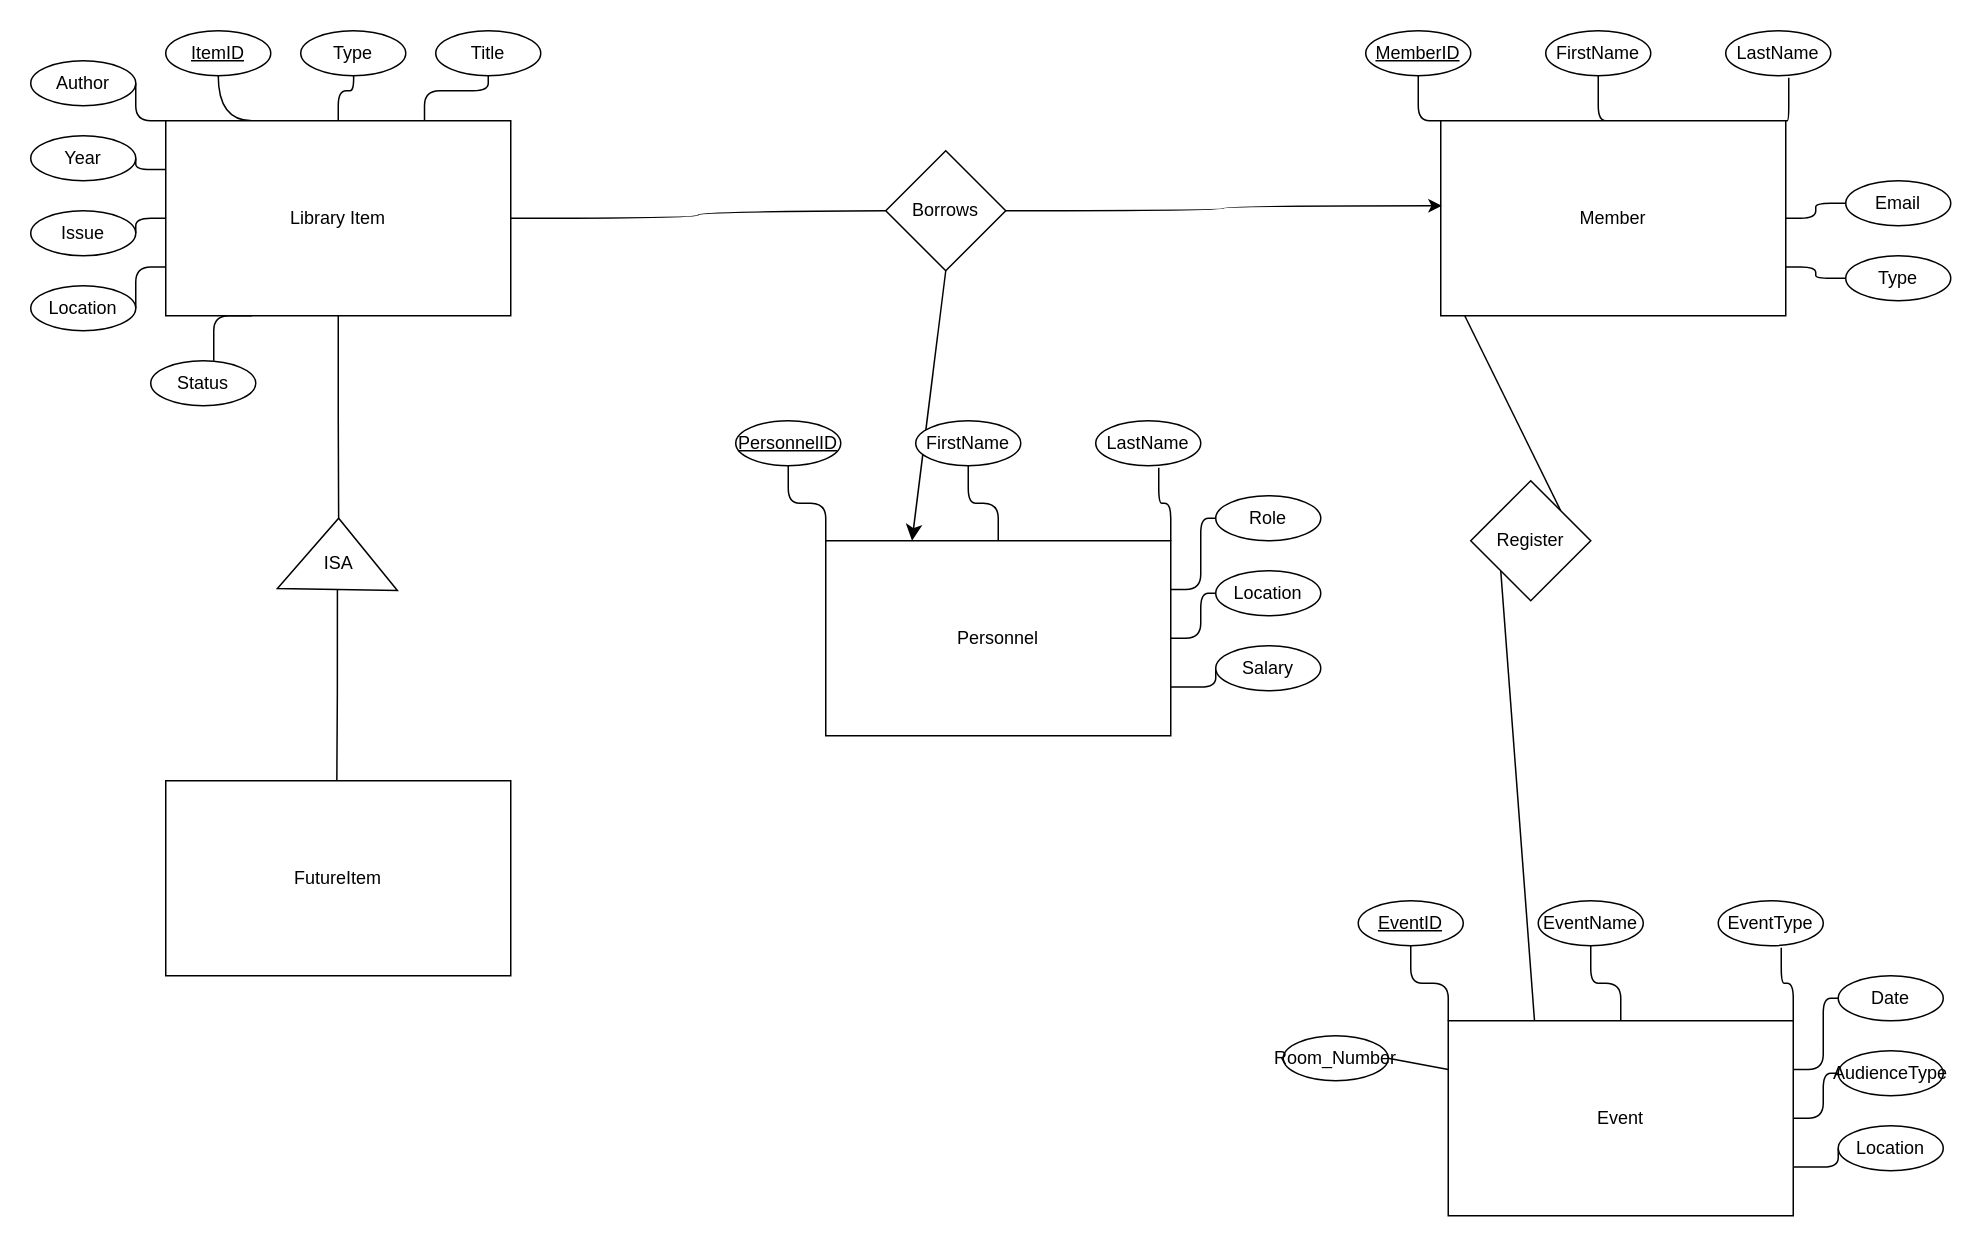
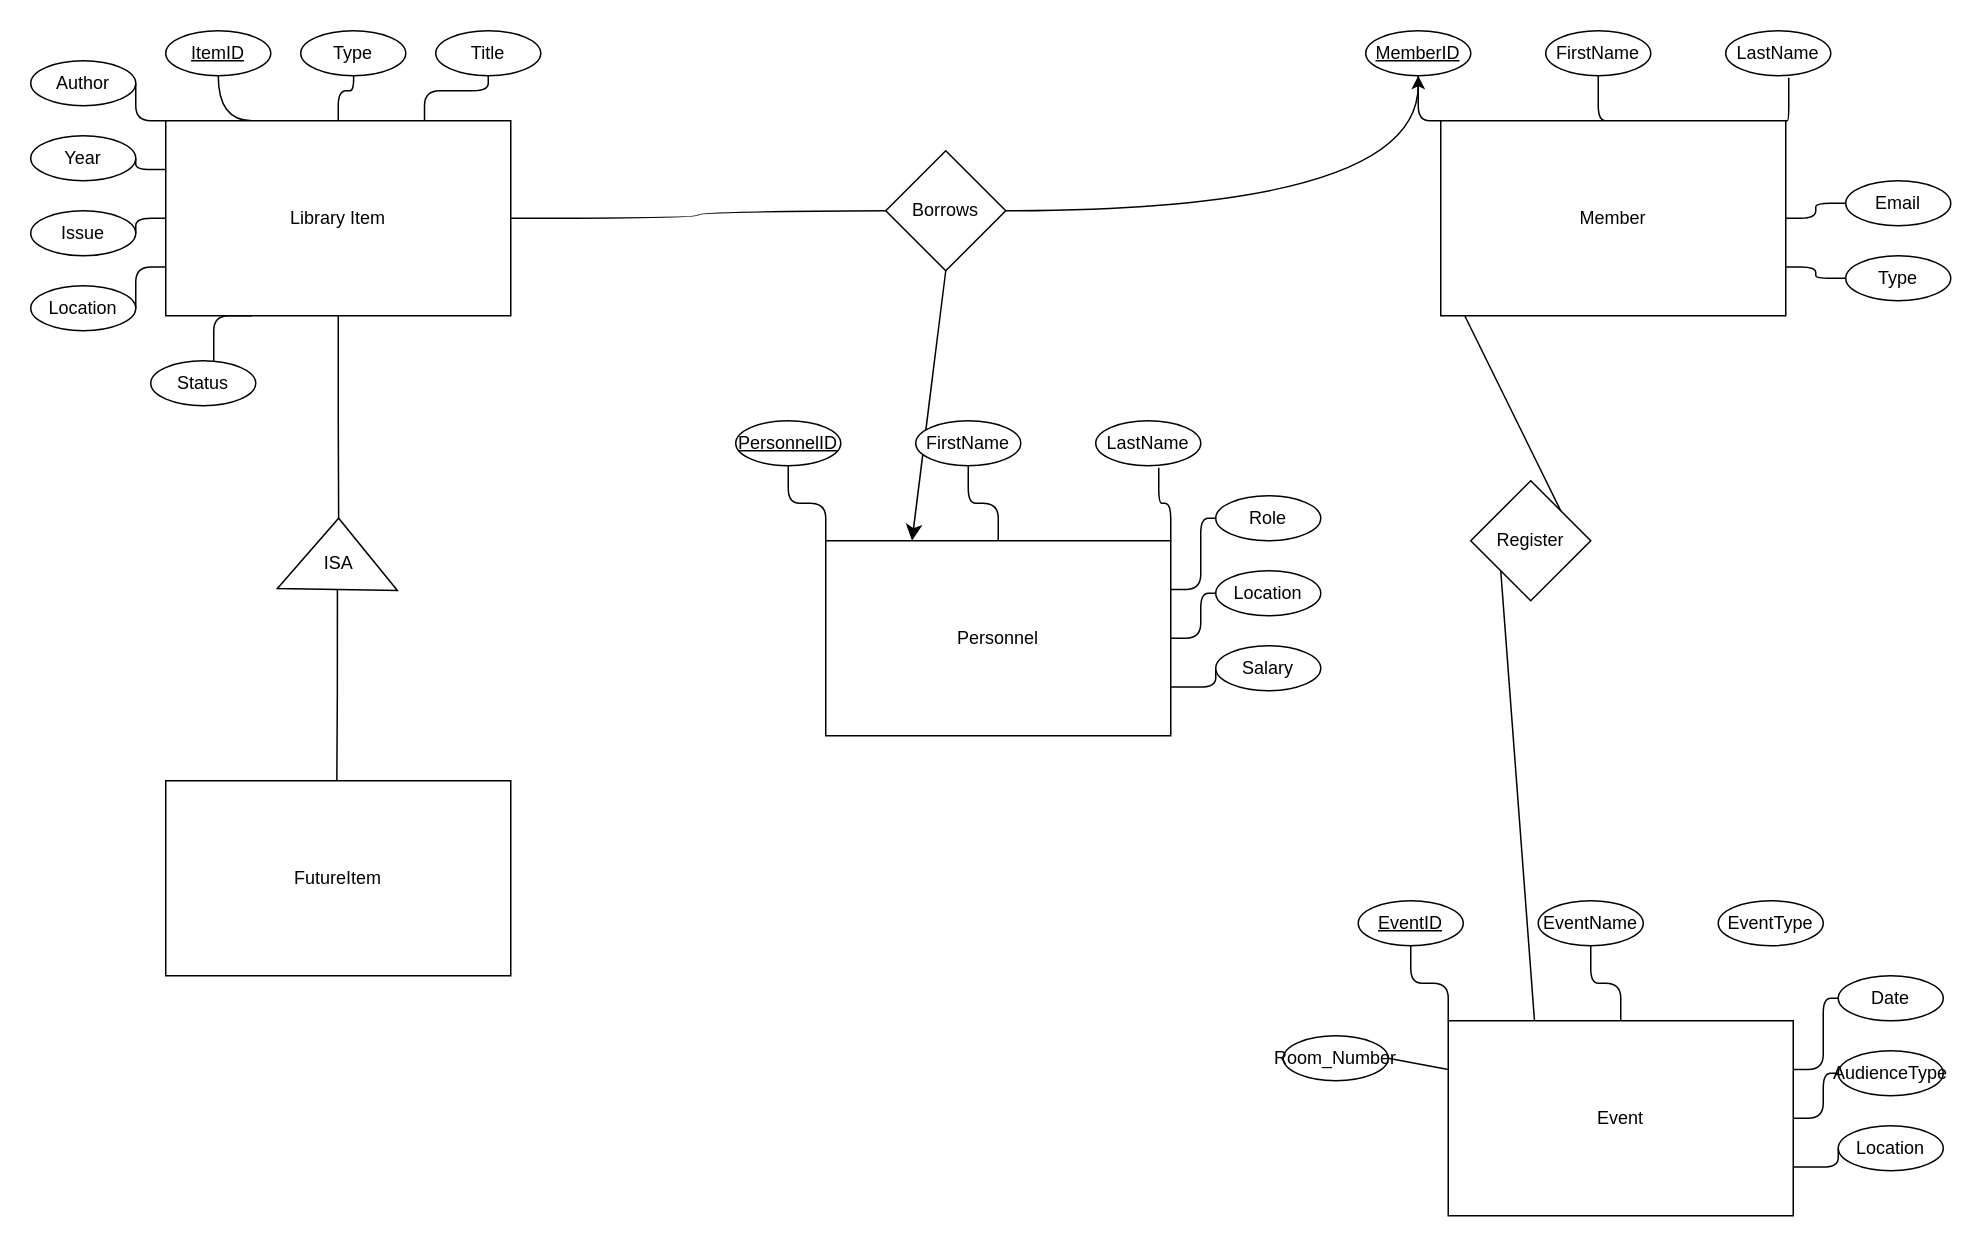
edge "Borrows" -> "Member": now "Borrows" -> "MemberID"
edge "EventType" -- "Event": removed
